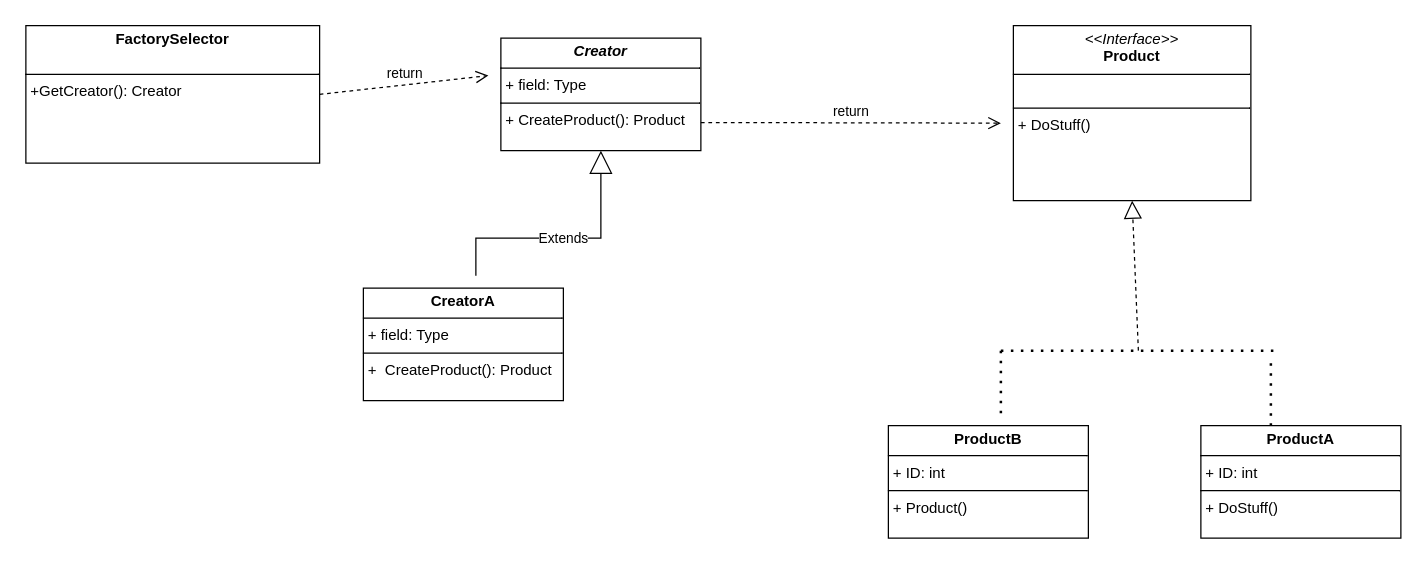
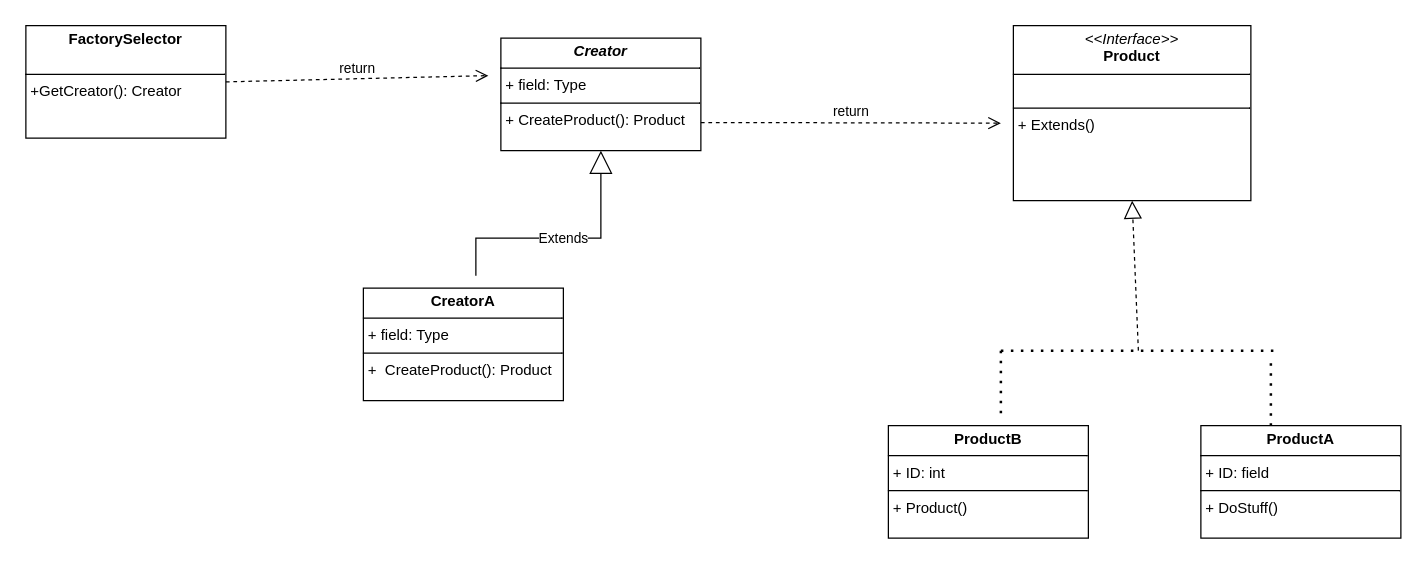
node "<<Interface>> Product + DoStuff()": label "<<Interface>> Product + DoStuff()" -> "<<Interface>> Product + Extends()"
node "FactorySelector +GetCreator(): Creator": size 294x138 -> 200x113
node "ProductA + ID: int + DoStuff()": label "ProductA + ID: int + DoStuff()" -> "ProductA + ID: field + DoStuff()"
